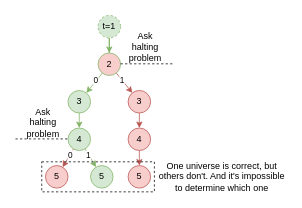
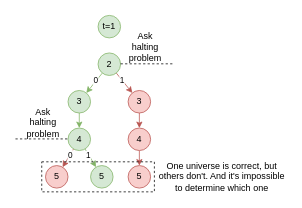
node "t=1": style dashed -> solid
edge "t=1" -> "2": removed
node "2": fillcolor #f8cecc -> #d5e8d4
